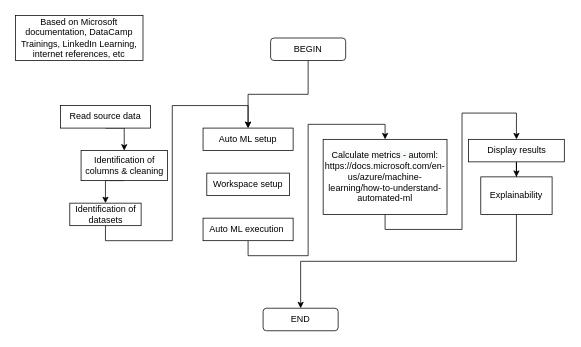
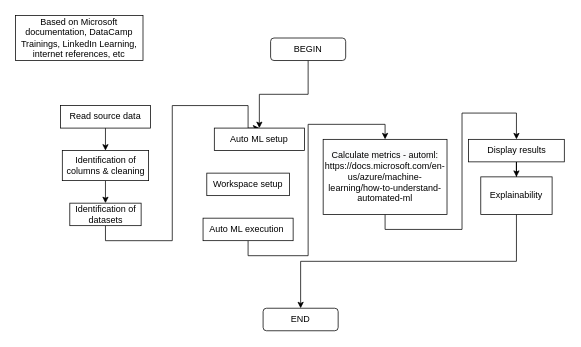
node "Auto ML setup": moved (248, 139) -> (259, 139)
node "Identification of columns & cleaning": moved (124, 165) -> (105, 165)
